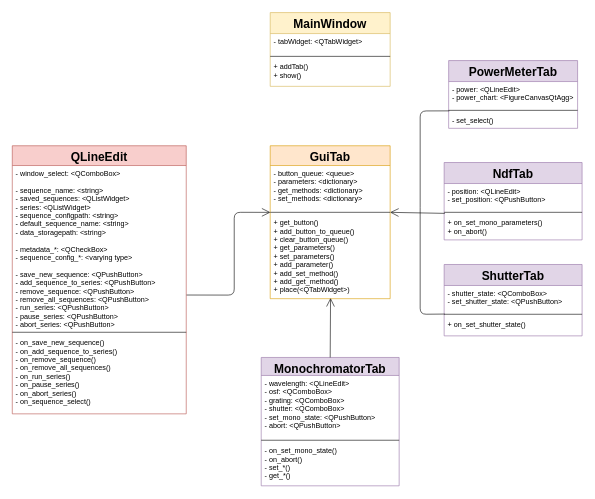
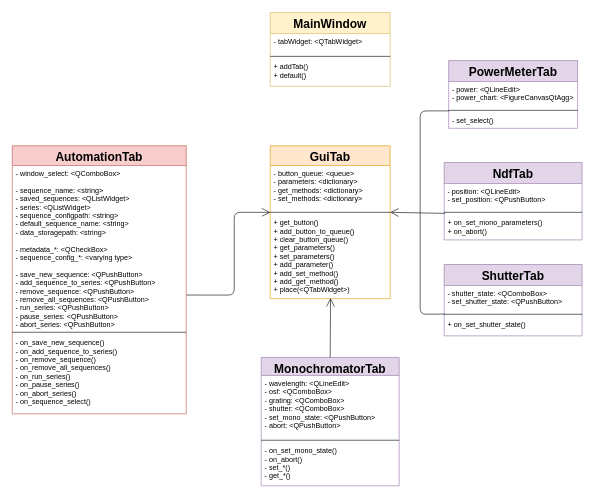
node "+ addTab() + show()": label "+ addTab() + show()" -> "+ addTab() + default()"
node "QLineEdit": label "QLineEdit" -> "AutomationTab"
